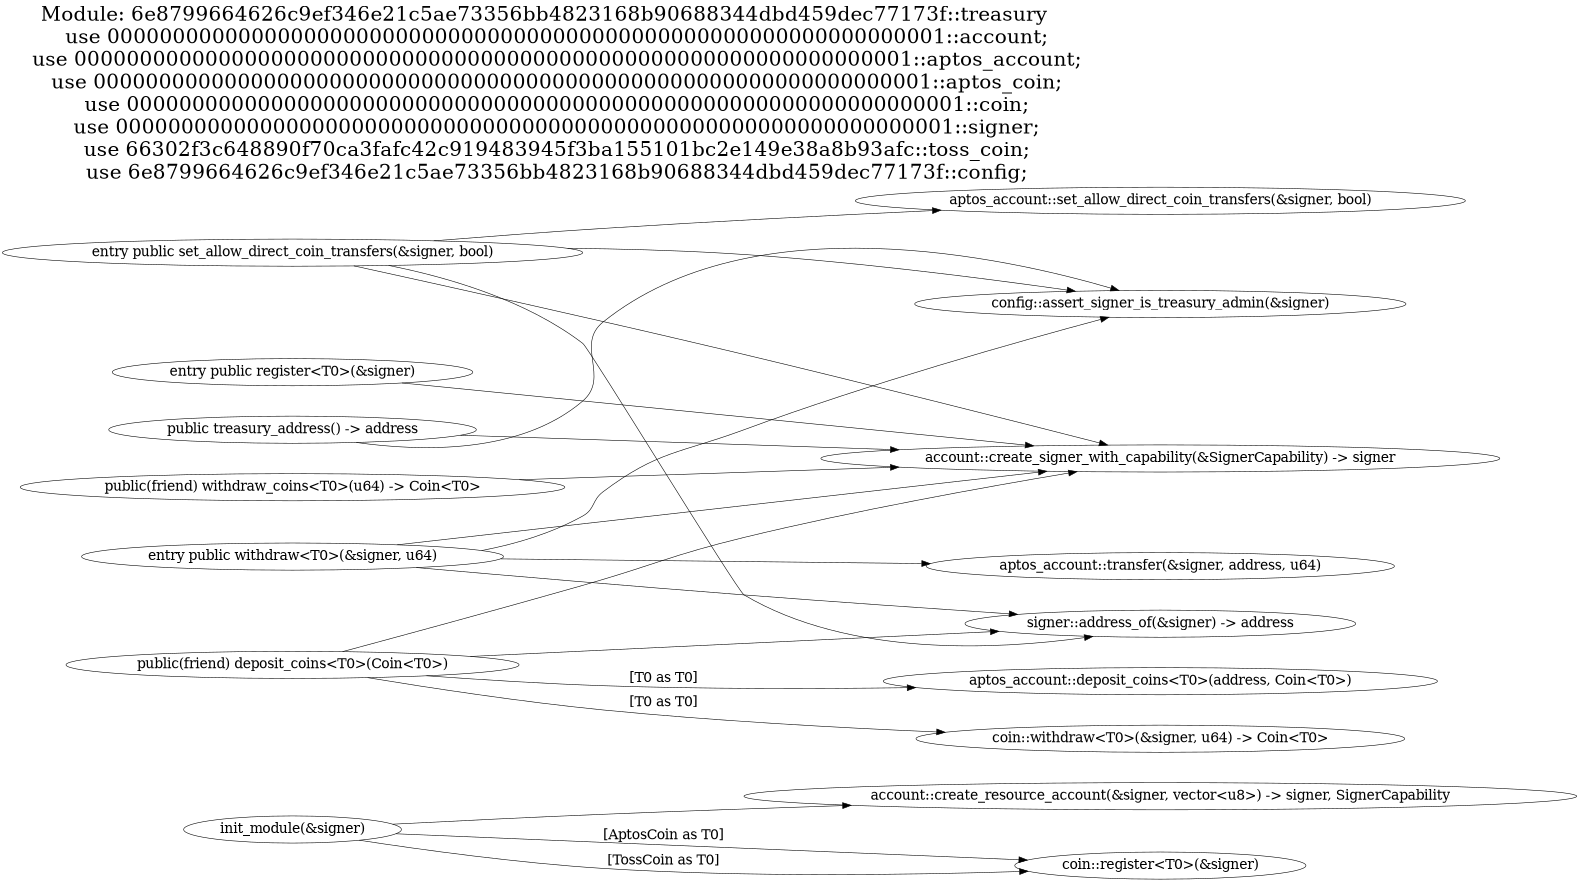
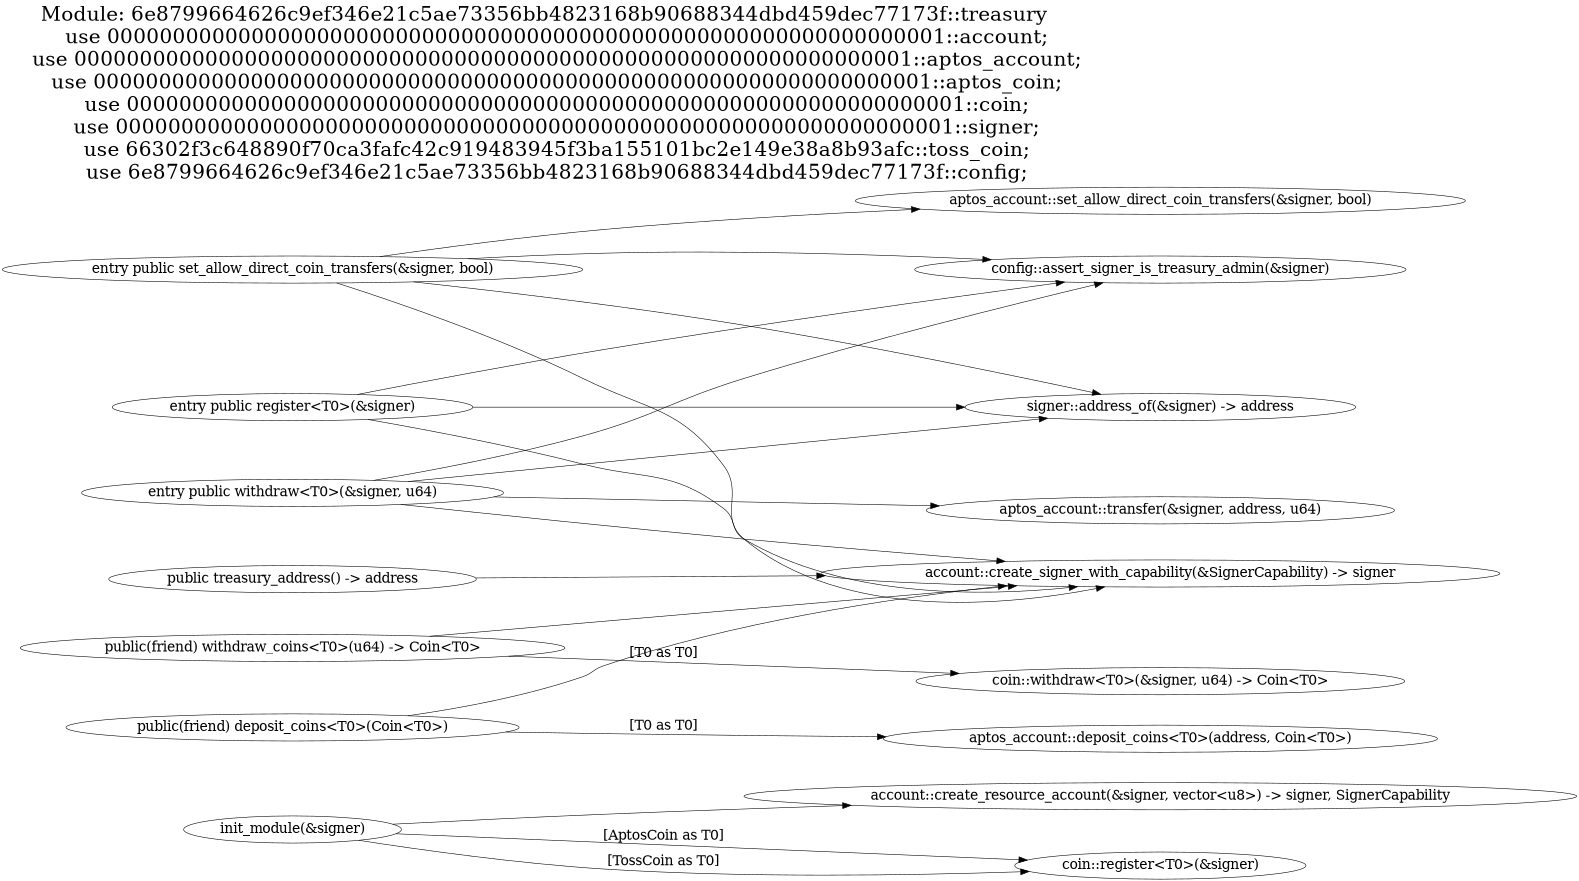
edge "public treasury_address() -> address" -> "config::assert_signer_is_treasury_admin(&signer)": now "entry public register<T0>(&signer)" -> "config::assert_signer_is_treasury_admin(&signer)"
edge "public(friend) deposit_coins<T0>(Coin<T0>)" -> "signer::address_of(&signer) -> address": now "entry public register<T0>(&signer)" -> "signer::address_of(&signer) -> address"
edge "public(friend) deposit_coins<T0>(Coin<T0>)" -> "coin::withdraw<T0>(&signer, u64) -> Coin<T0>": now "public(friend) withdraw_coins<T0>(u64) -> Coin<T0>" -> "coin::withdraw<T0>(&signer, u64) -> Coin<T0>"
